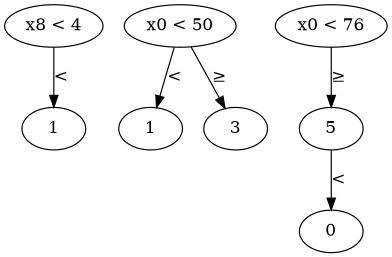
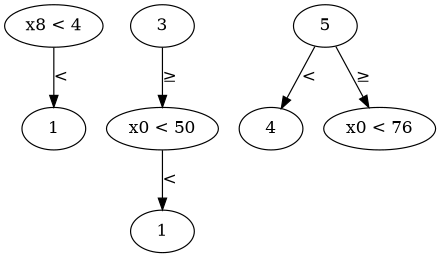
edge "x0 < 76" -> "5": reversed
edge "x0 < 50" -> "3": reversed
node "0": label "0" -> "4"
